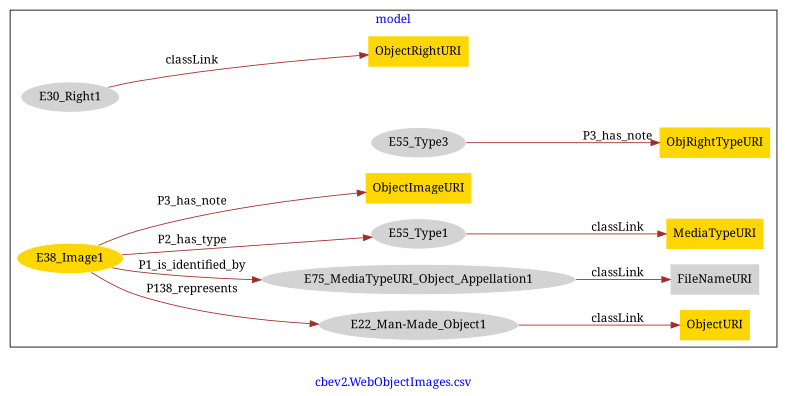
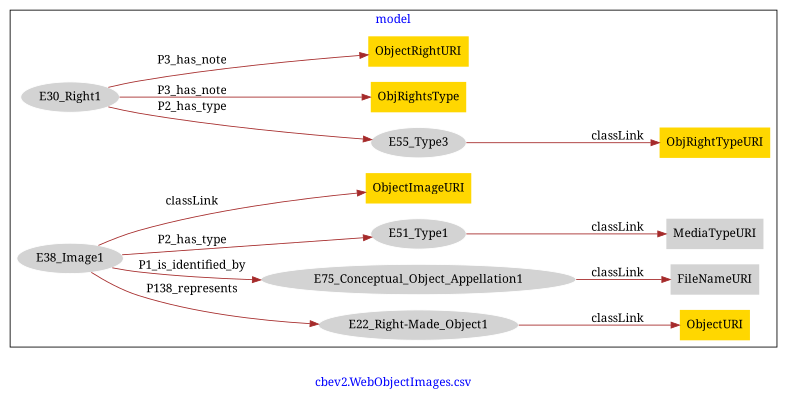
edge "E30_Right1" -> "ObjectRightURI": label "classLink" -> "P3_has_note"
node "ObjRightsType": added
edge "E30_Right1" -> "E55_Type3": added, label "P2_has_type"
edge "E55_Type3" -> "ObjRightTypeURI": label "P3_has_note" -> "classLink"
edge "E38_Image1" -> "ObjectImageURI": label "P3_has_note" -> "classLink"
node "E55_Type1": label "E55_Type1" -> "E51_Type1"
node "MediaTypeURI": fillcolor gold -> lightgray
node "E38_Image1": fillcolor gold -> lightgray
node "E75_MediaTypeURI_Object_Appellation1": label "E75_MediaTypeURI_Object_Appellation1" -> "E75_Conceptual_Object_Appellation1"
node "E22_Man-Made_Object1": label "E22_Man-Made_Object1" -> "E22_Right-Made_Object1"
